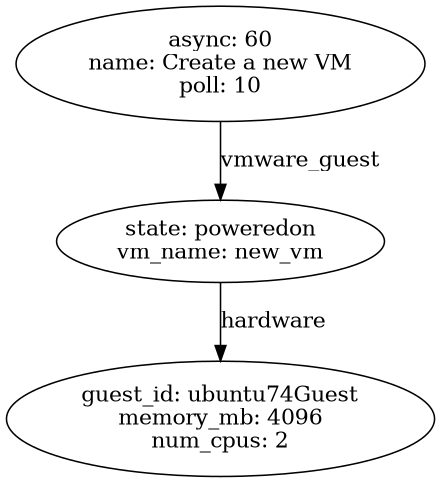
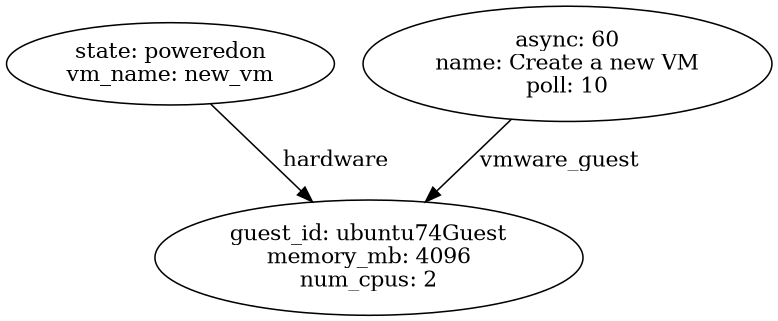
edge "async: 60 name: Create a new VM poll: 10" -> "state: poweredon vm_name: new_vm": now "async: 60 name: Create a new VM poll: 10" -> "guest_id: ubuntu74Guest memory_mb: 4096 num_cpus: 2"
